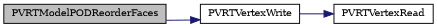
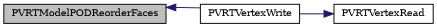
edge "PVRTModelPODReorderFaces" -> "PVRTVertexWrite": reversed
